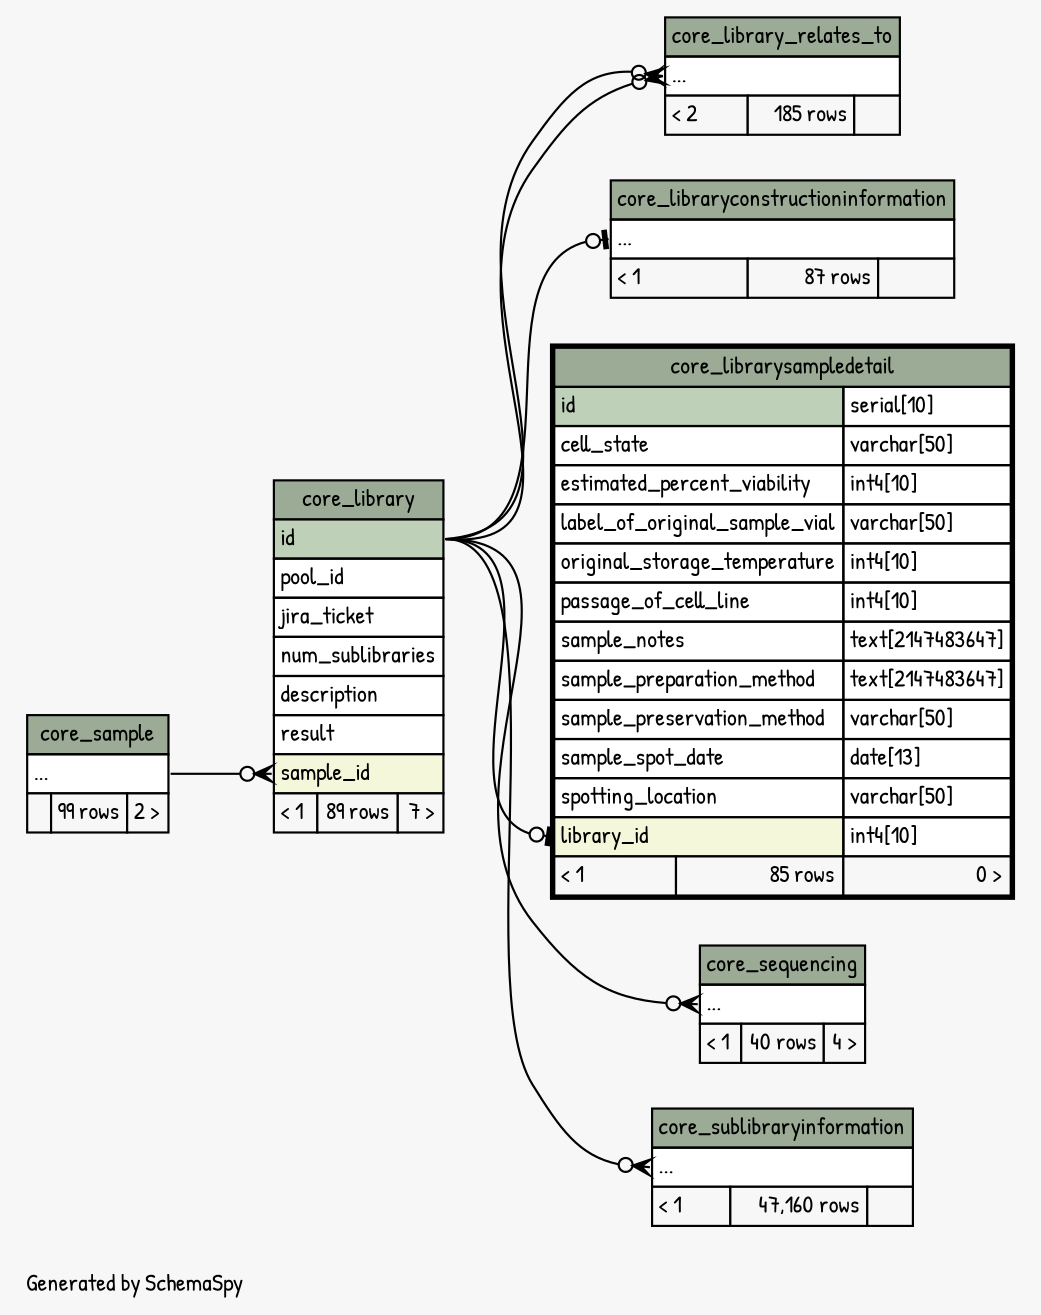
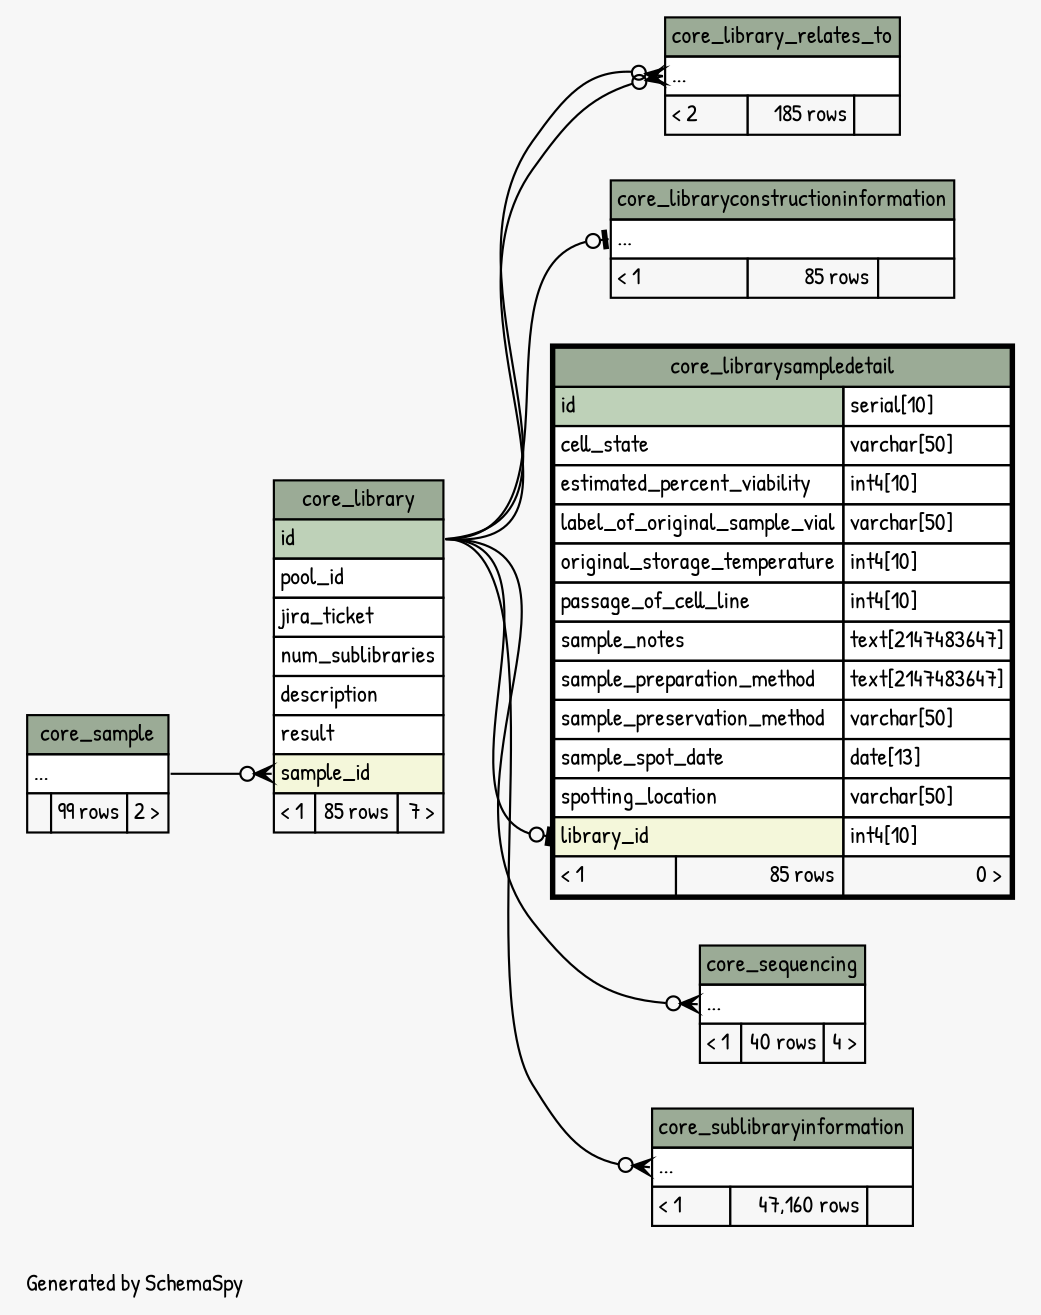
node "core_libraryconstructioninformation": text "87 rows" -> "85 rows"
node "core_library": text "89 rows" -> "85 rows"
